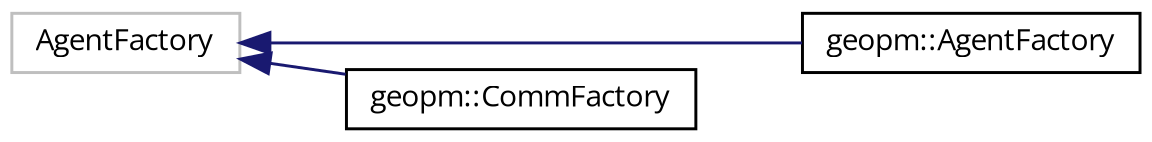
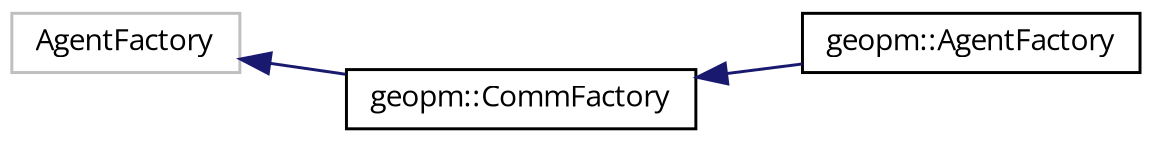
edge "geopm::AgentFactory" -> "AgentFactory": now "geopm::AgentFactory" -> "geopm::CommFactory"
